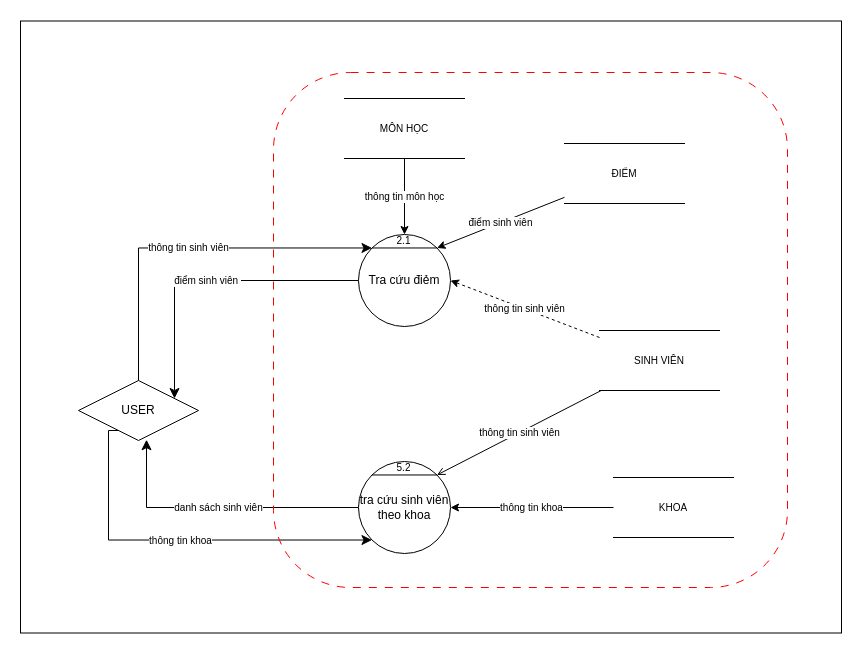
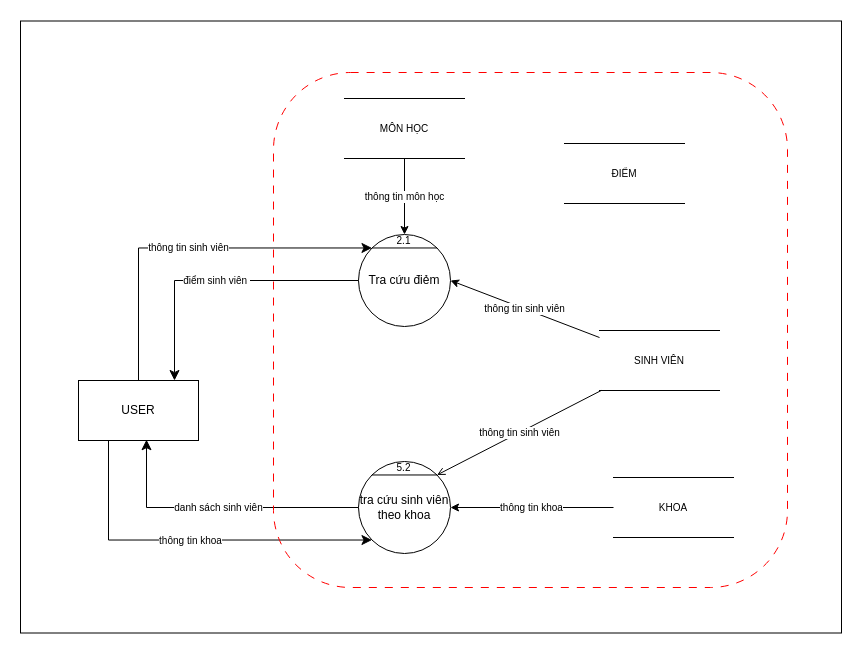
edge "ĐIỂM" -> "Tra cứu điẻm": removed, label "điểm sinh viên"
edge "SINH VIÊN" -> "Tra cứu điẻm": style dashed -> solid
node "USER": shape diamond -> rectangle
